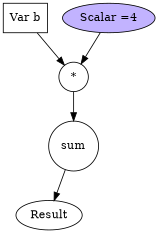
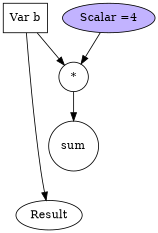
edge "sum" -> "Result": now "Var b" -> "Result"
